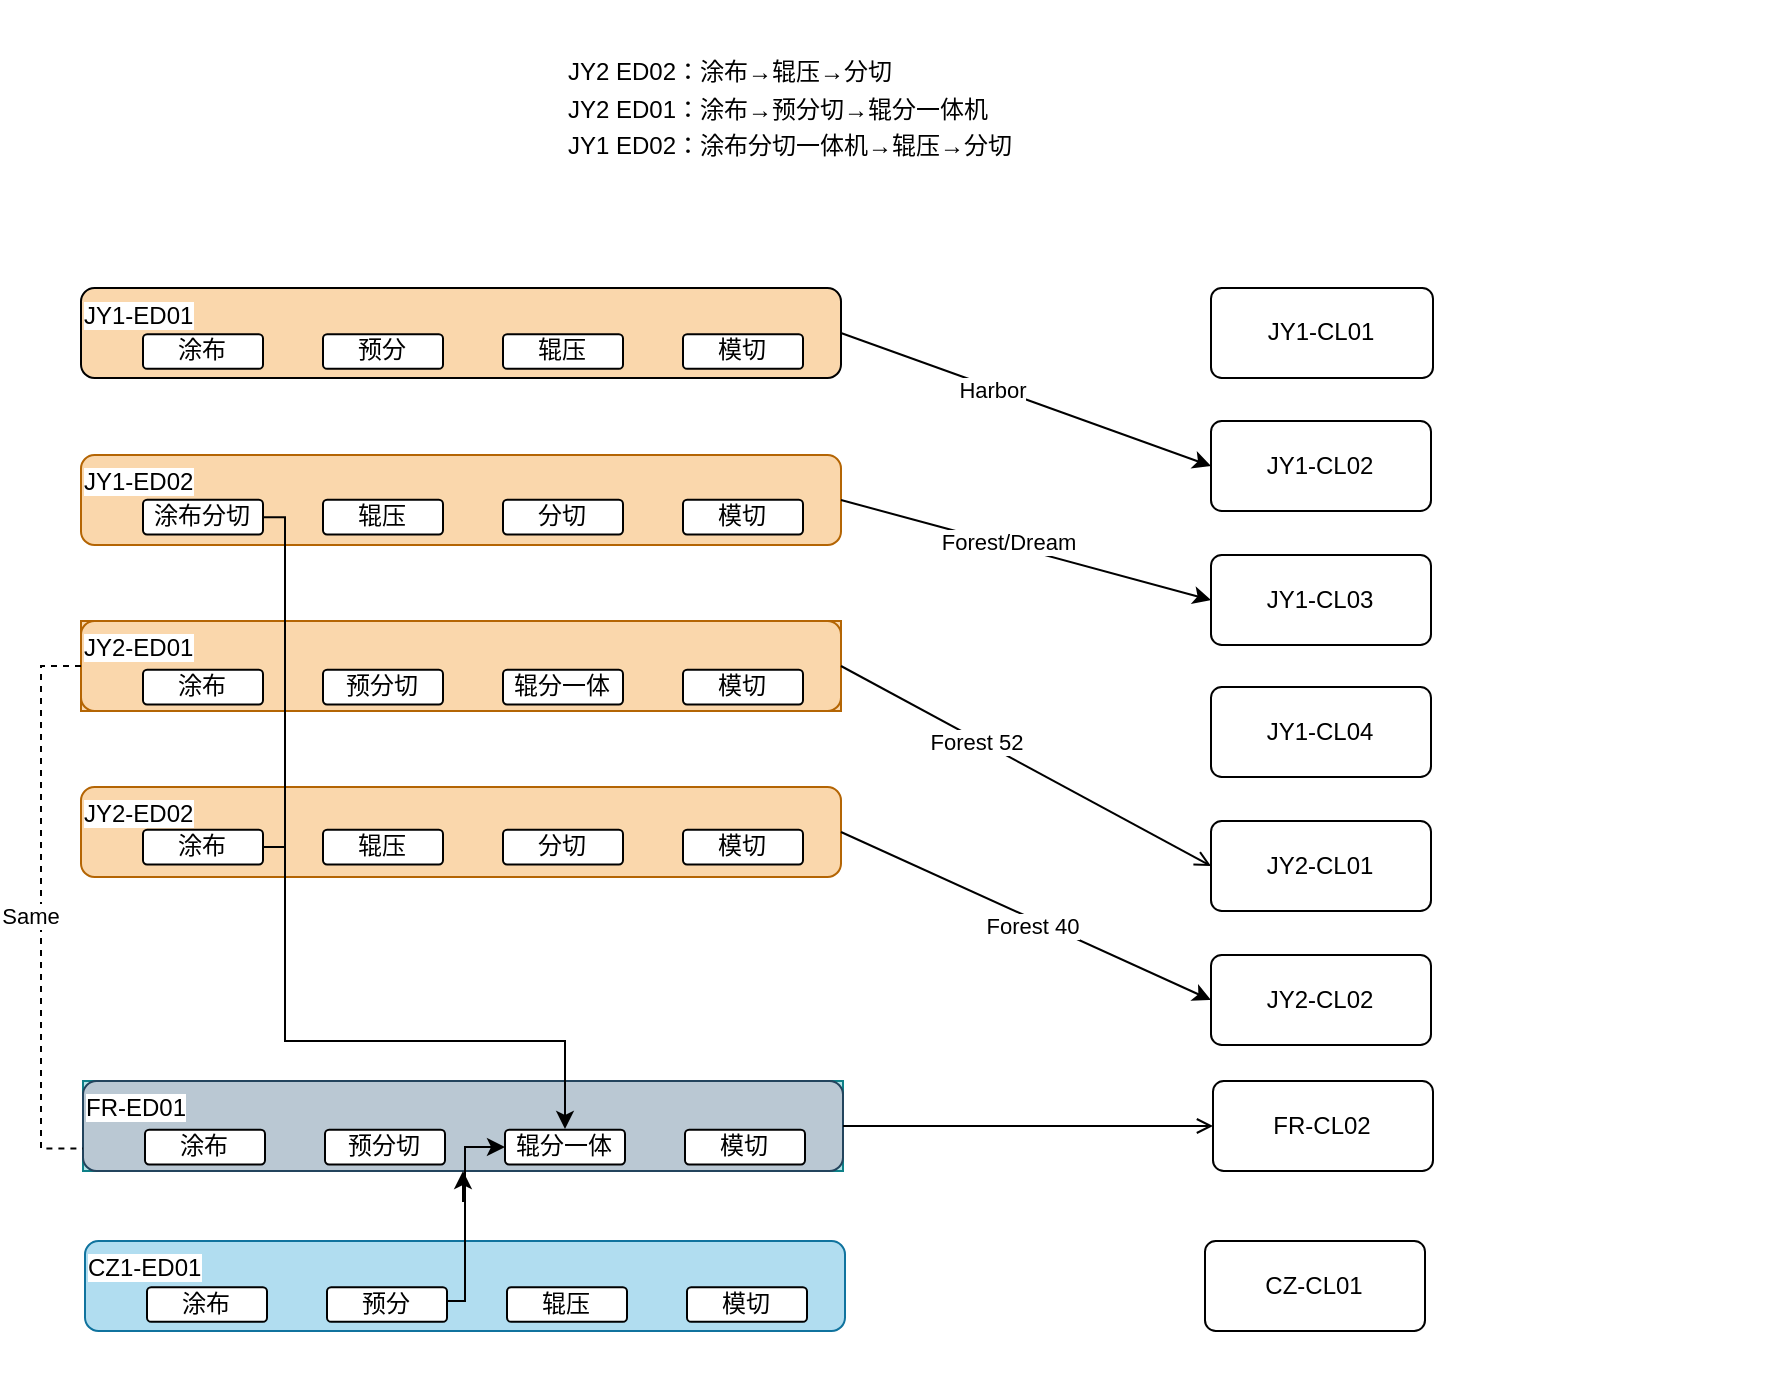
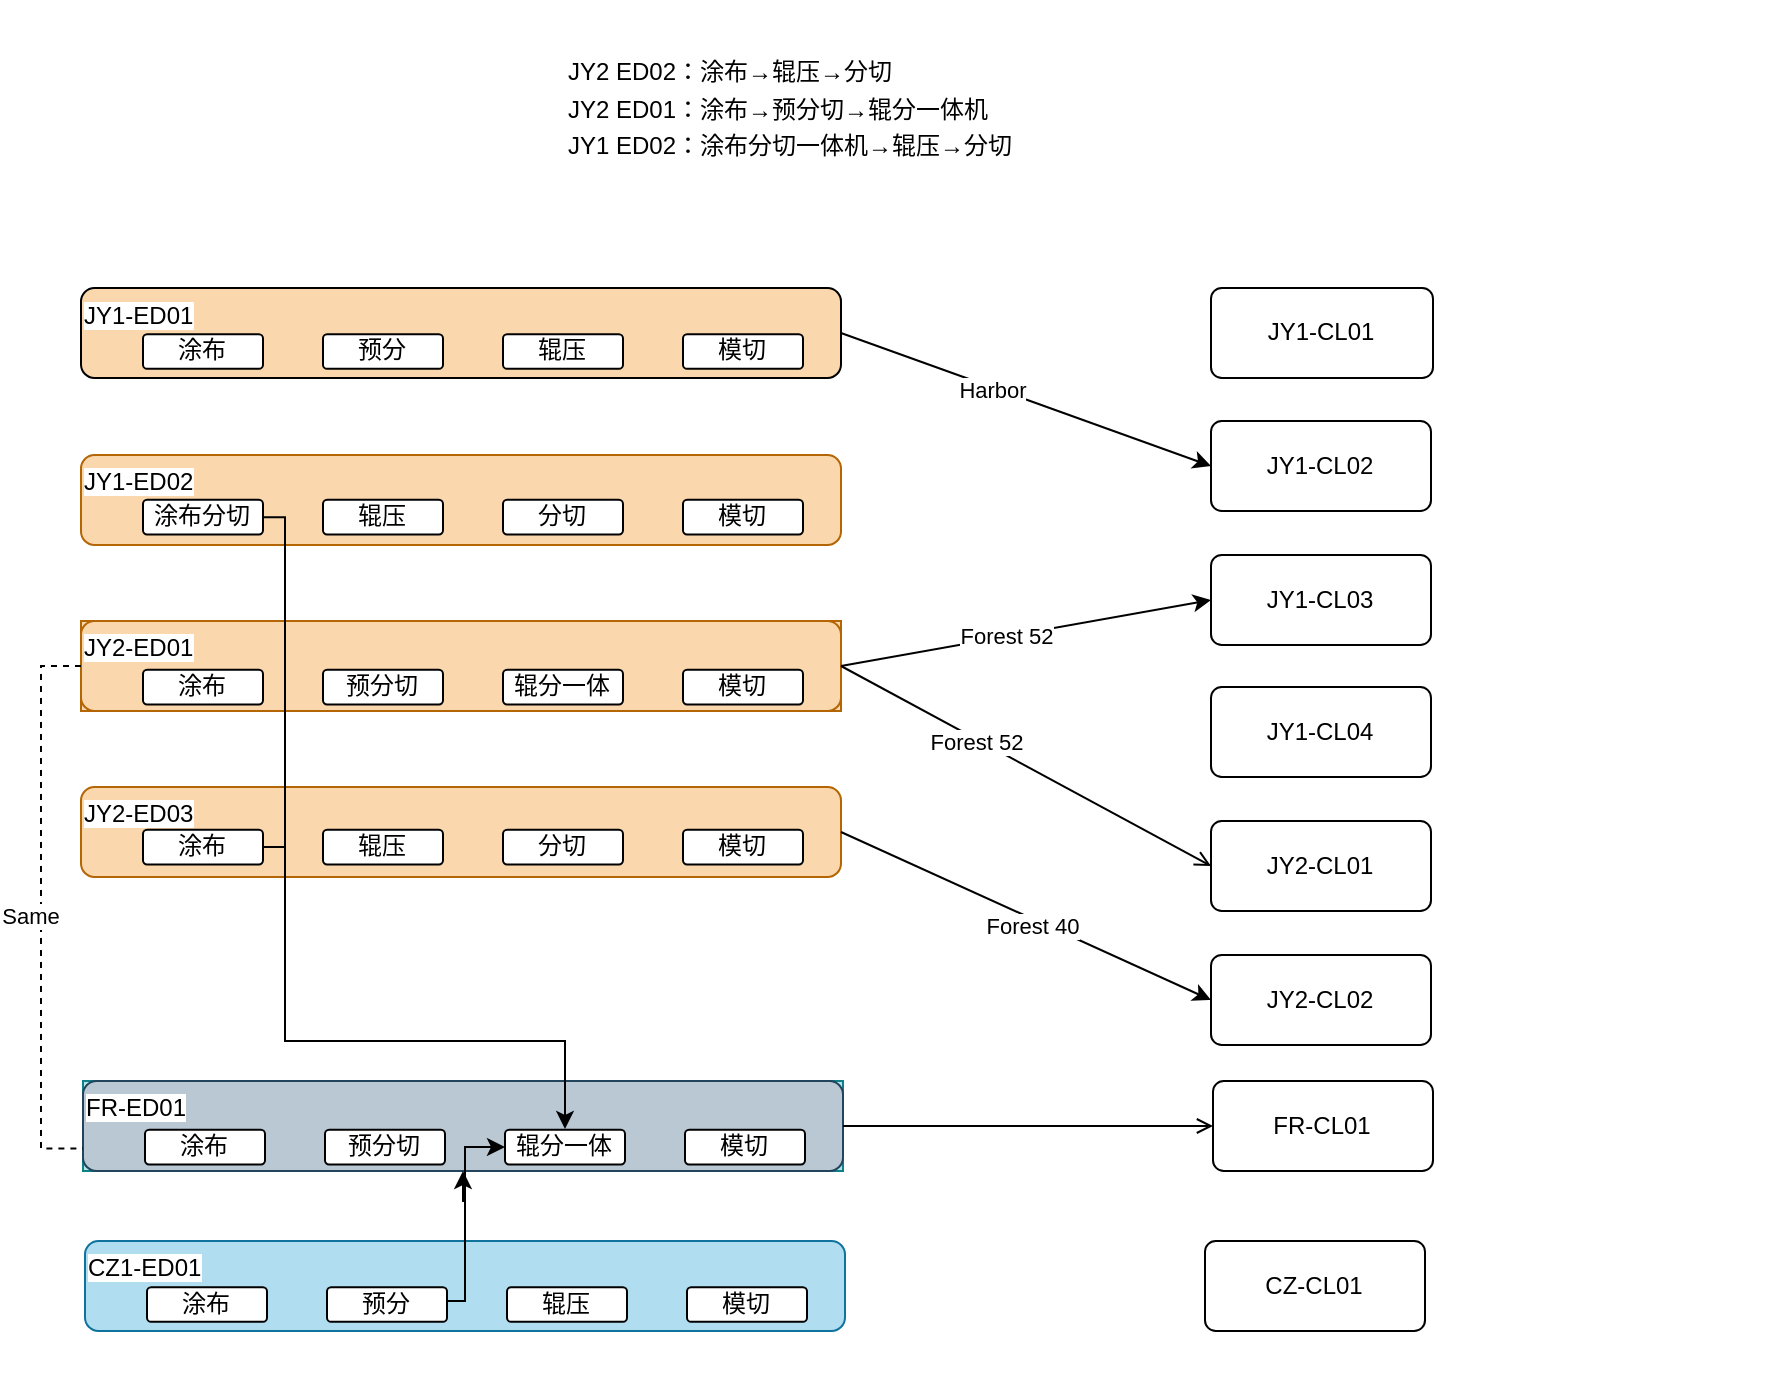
edge "JY1-ED02" -> "JY1-CL03": removed, label "Forest/Dream"
edge "JY2-ED01" -> "JY1-CL03": added, label "Forest 52"
node "JY2-ED02": label "JY2-ED02" -> "JY2-ED03"
node "FR-CL02": label "FR-CL02" -> "FR-CL01"
